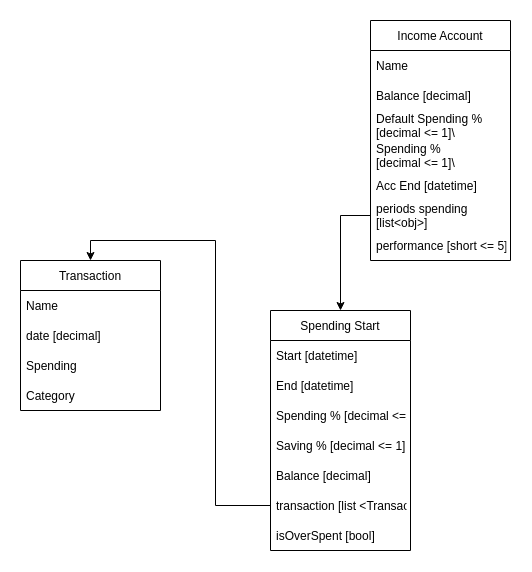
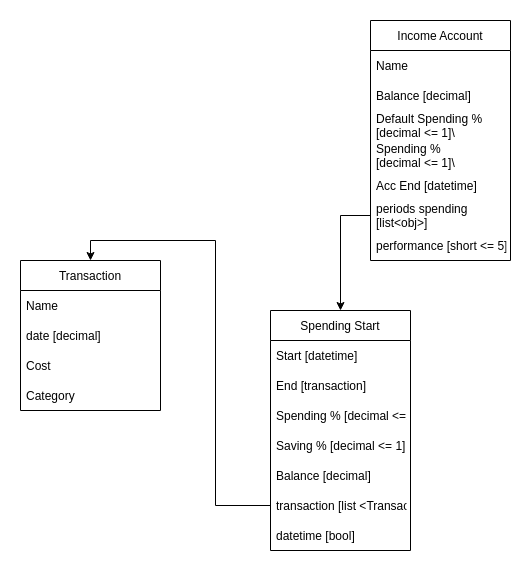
node "Spending": label "Spending" -> "Cost"
node "End [datetime]": label "End [datetime]" -> "End [transaction]"
node "isOverSpent [bool]": label "isOverSpent [bool]" -> "datetime [bool]"
